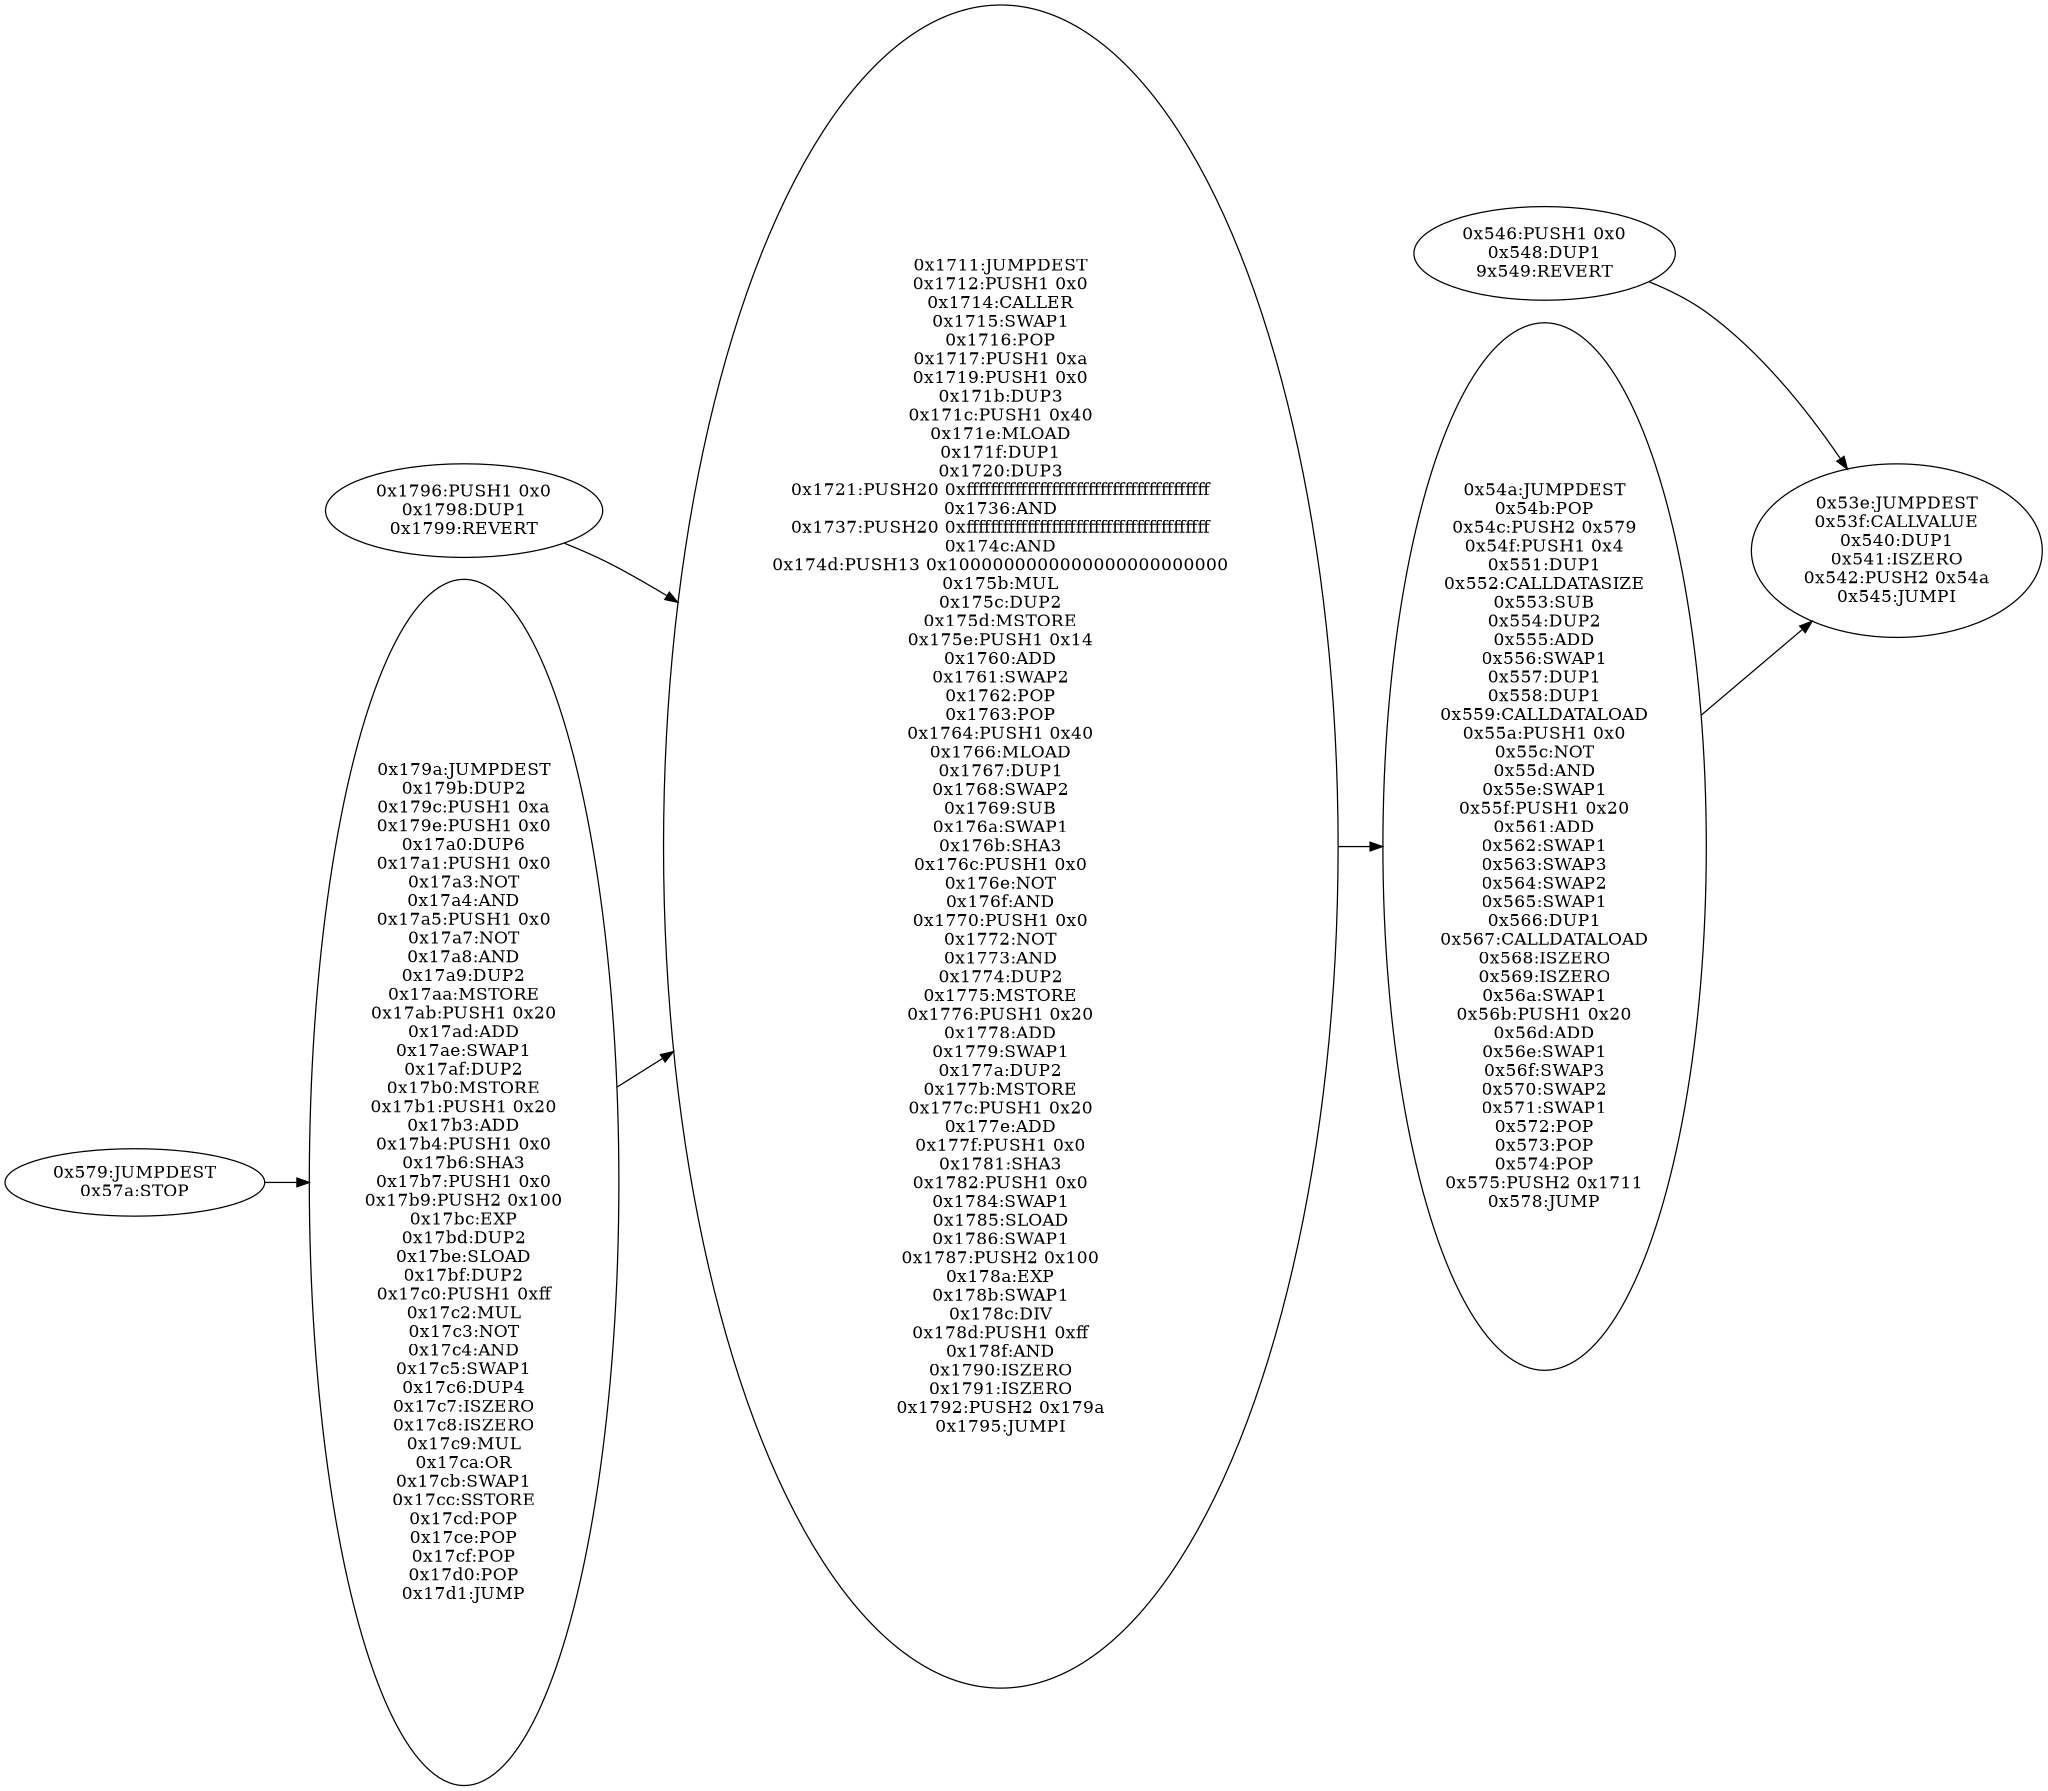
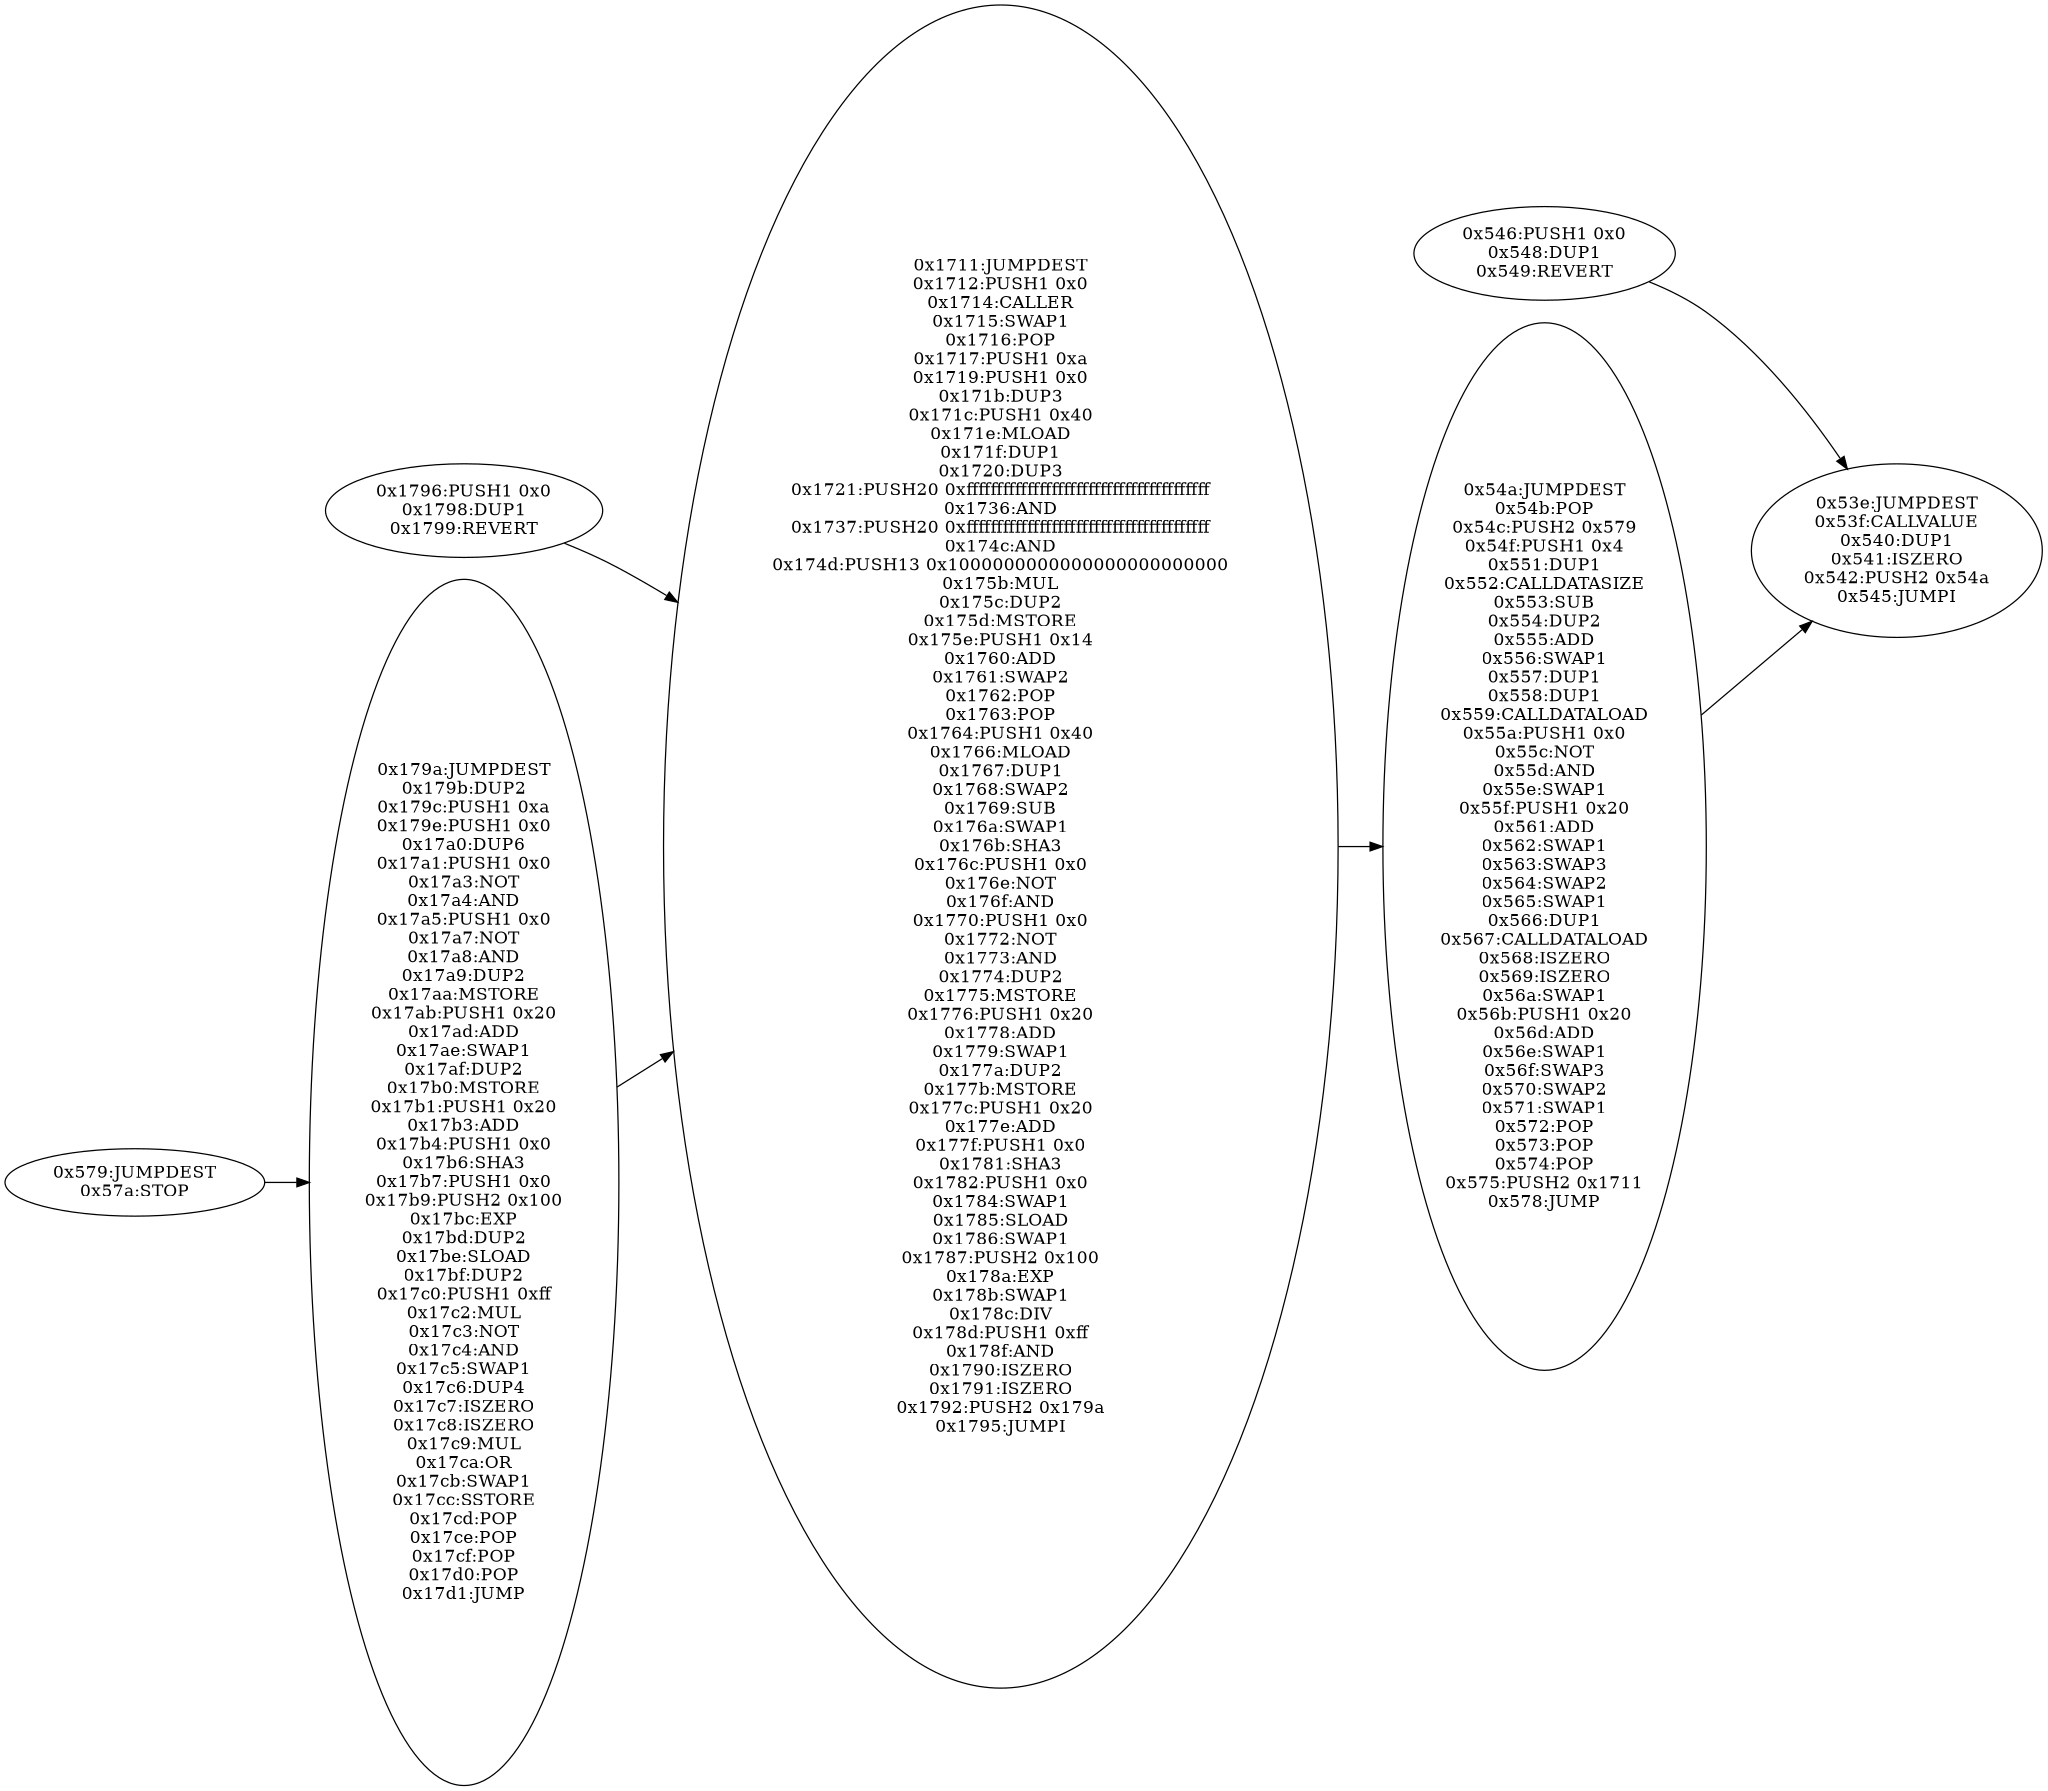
node "0x546:PUSH1 0x0 0x548:DUP1 9x549:REVERT": label "0x546:PUSH1 0x0 0x548:DUP1 9x549:REVERT" -> "0x546:PUSH1 0x0 0x548:DUP1 0x549:REVERT"
